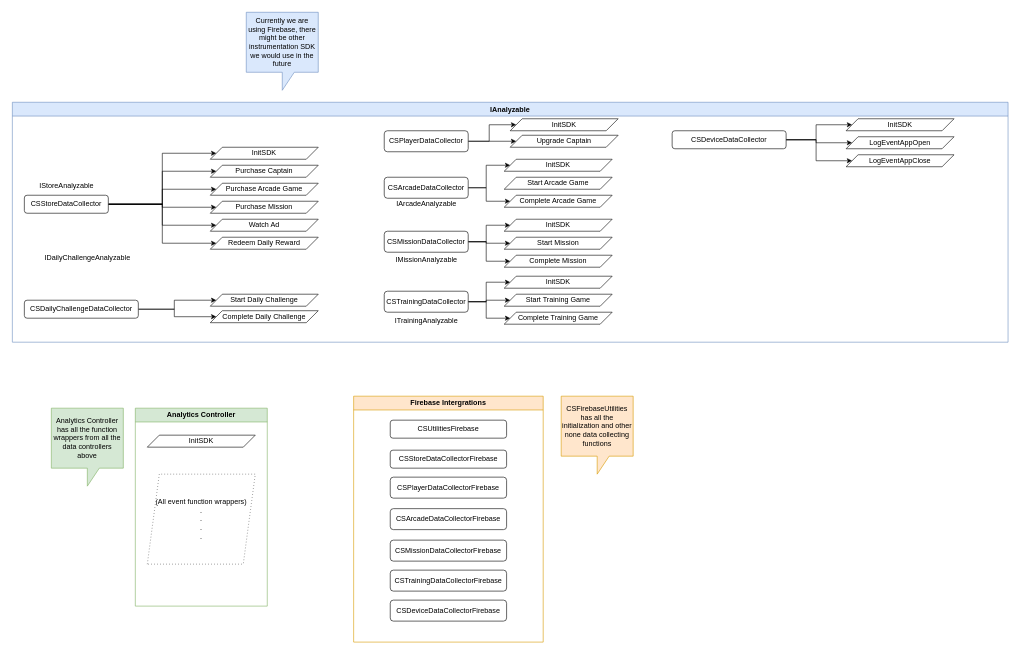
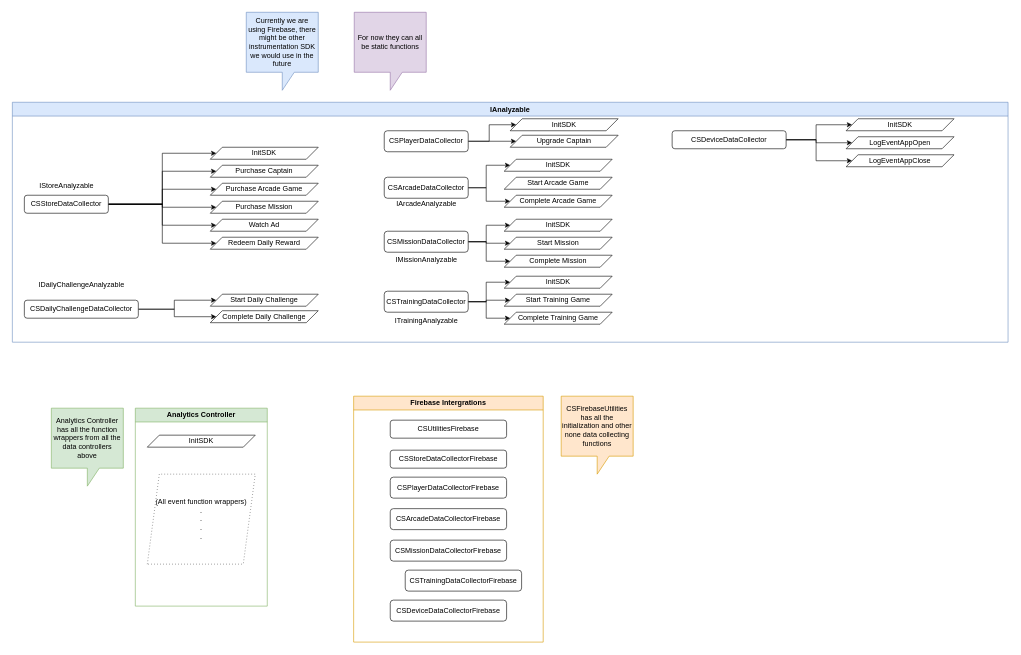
node "For now they can all be static functions": added
node "IDailyChallengeAnalyzable": moved (87, 258) -> (81, 285)
node "CSTrainingDataCollectorFirebase": moved (449, 581) -> (464, 581)
